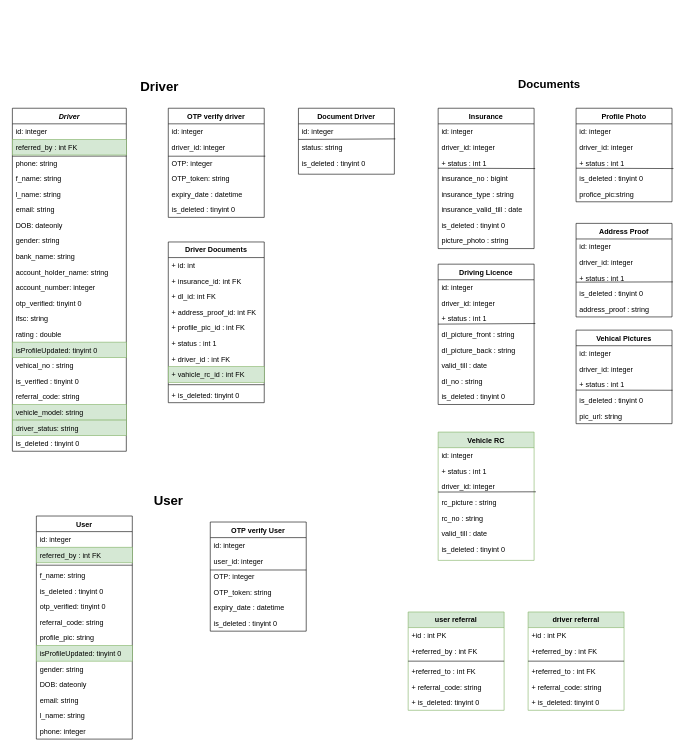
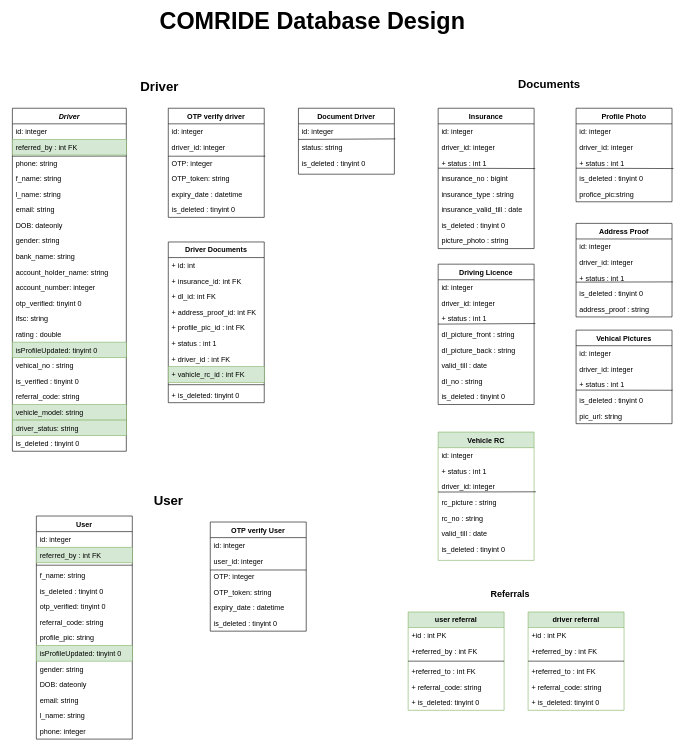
node "COMRIDE Database Design": added
node "Referrals": added
